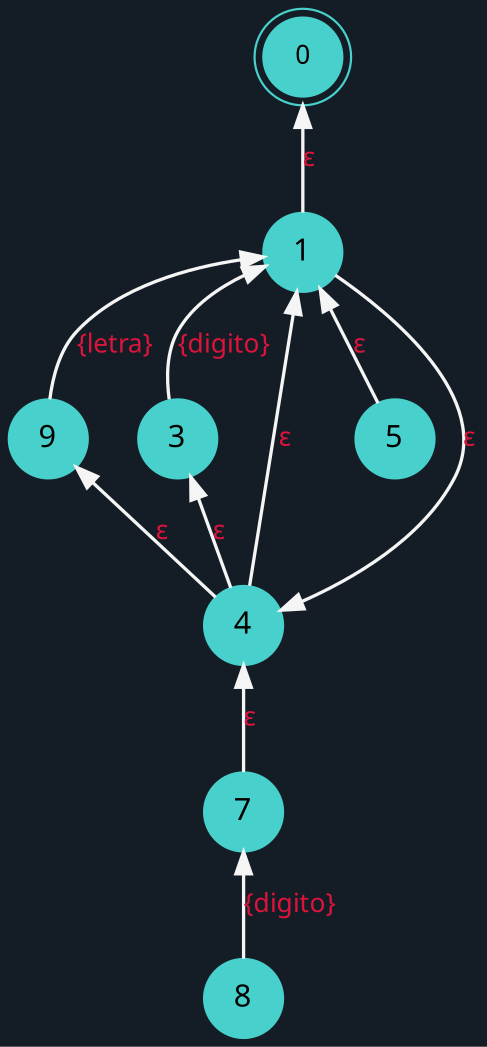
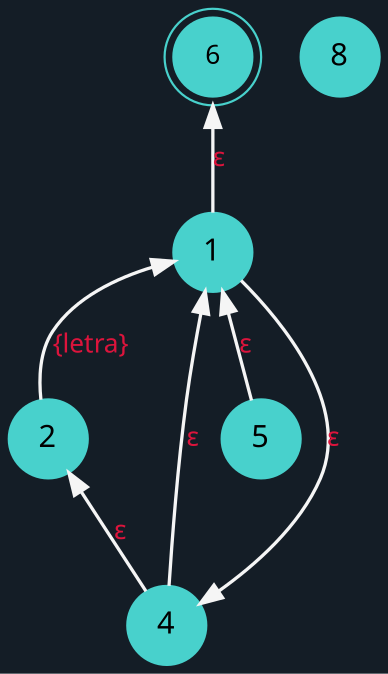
node "0": label "0" -> "6"
node "9": label "9" -> "2"
node "3": removed
node "7": removed
